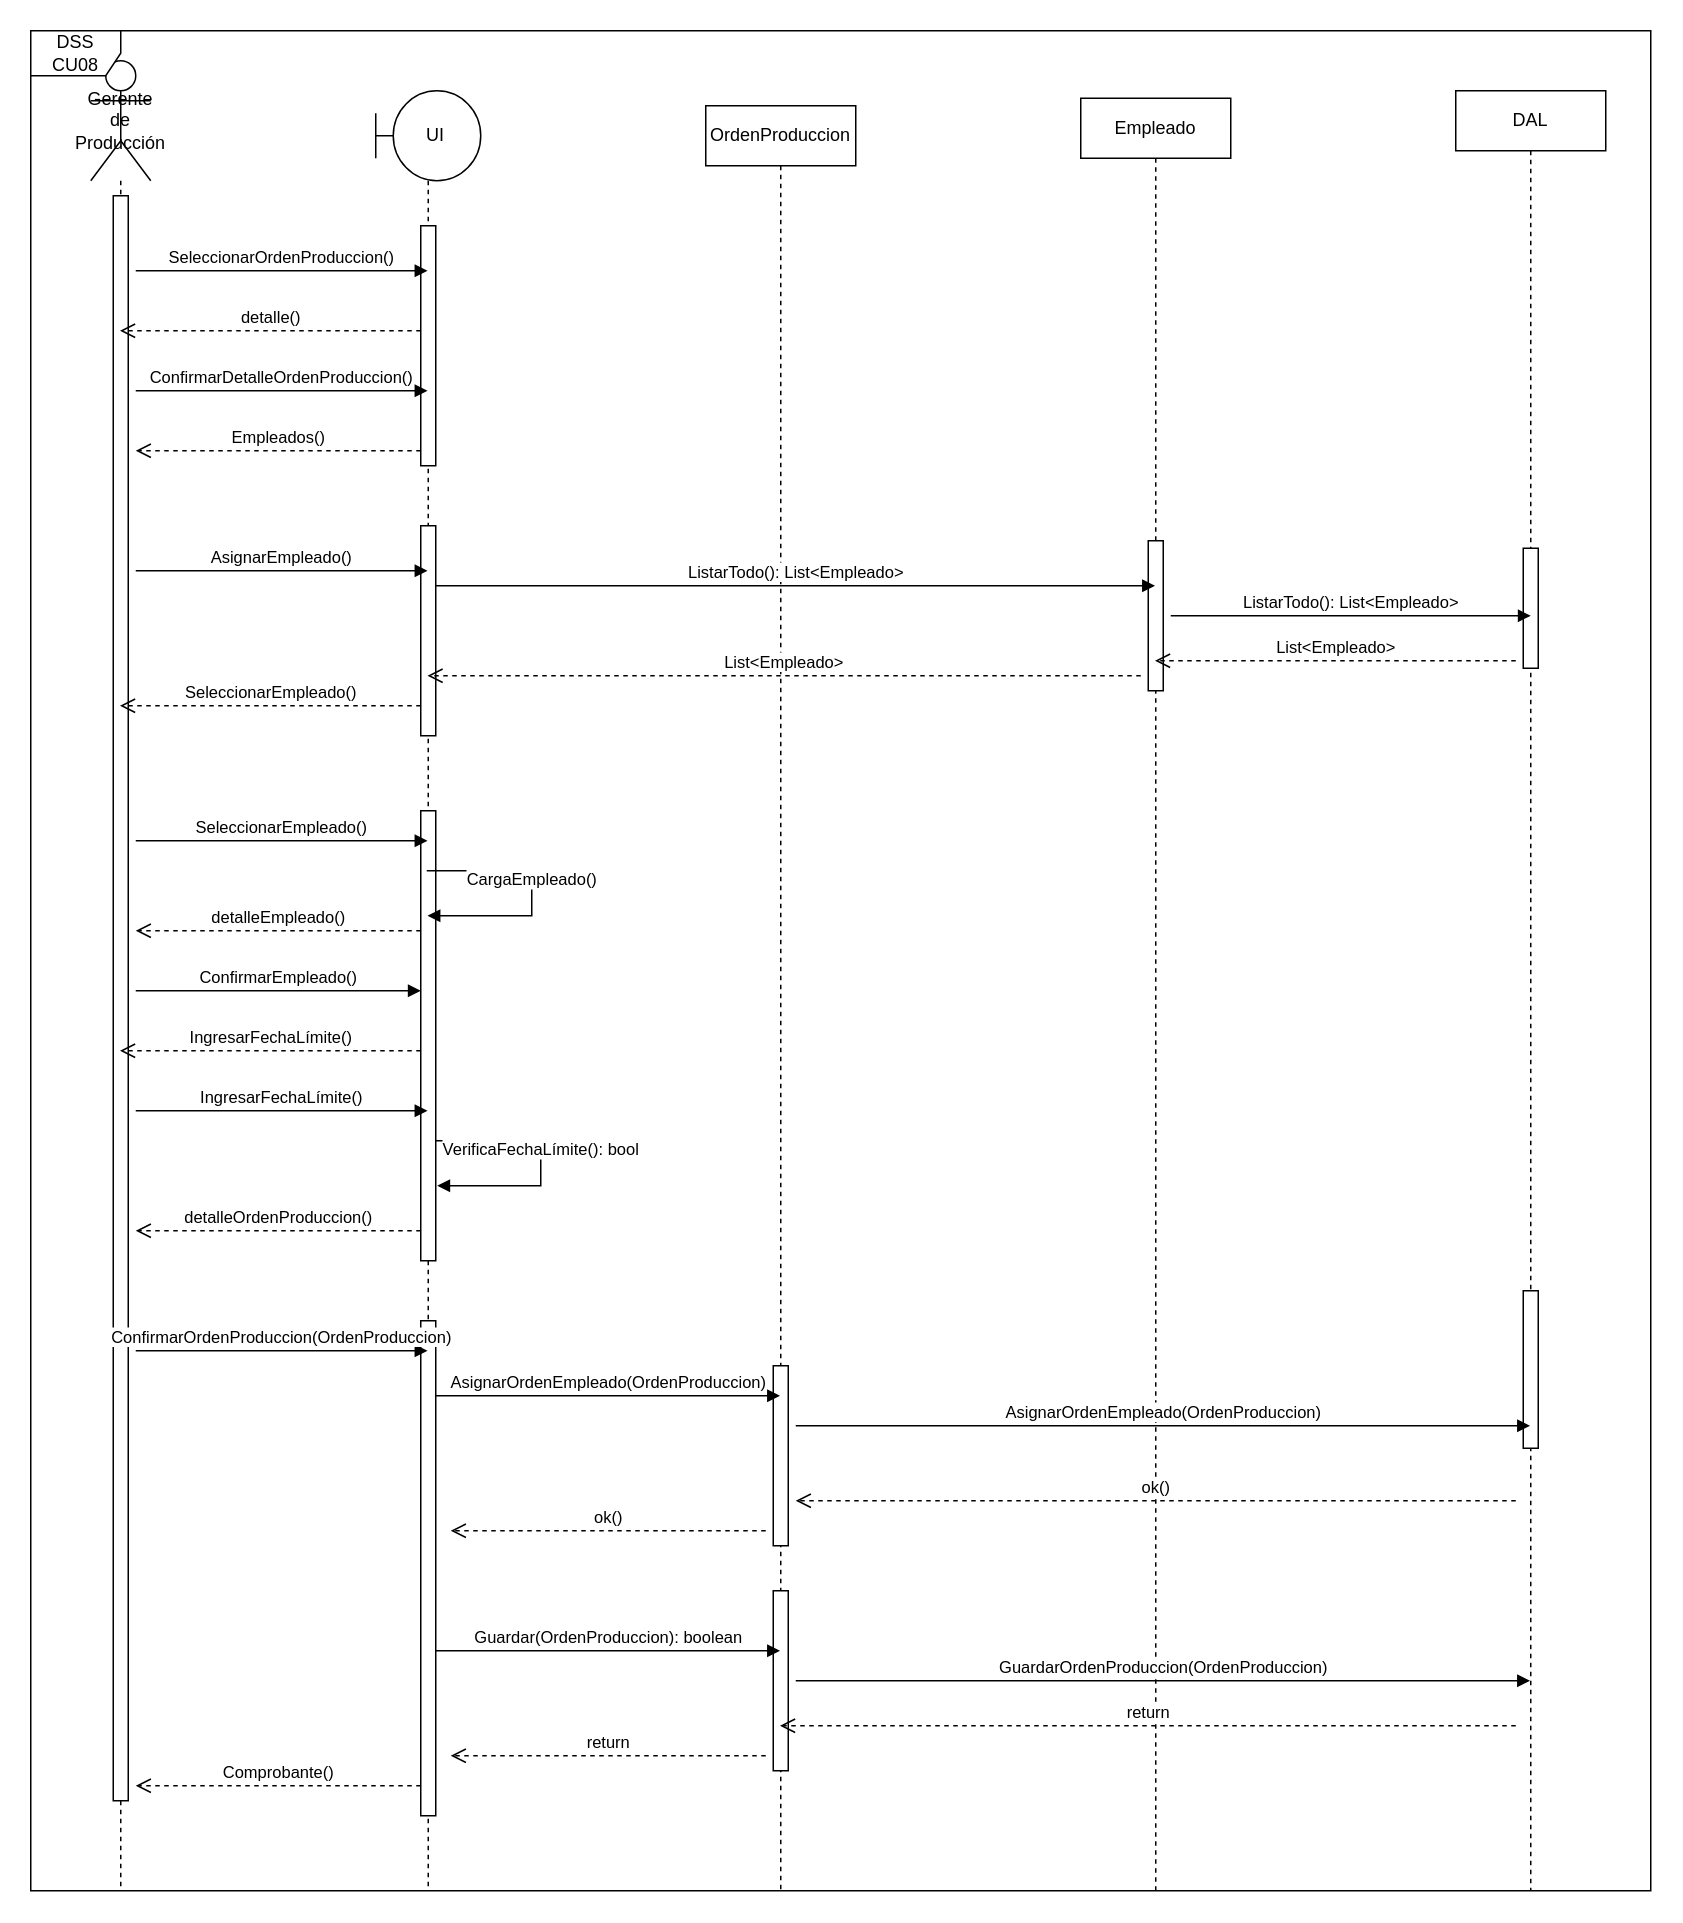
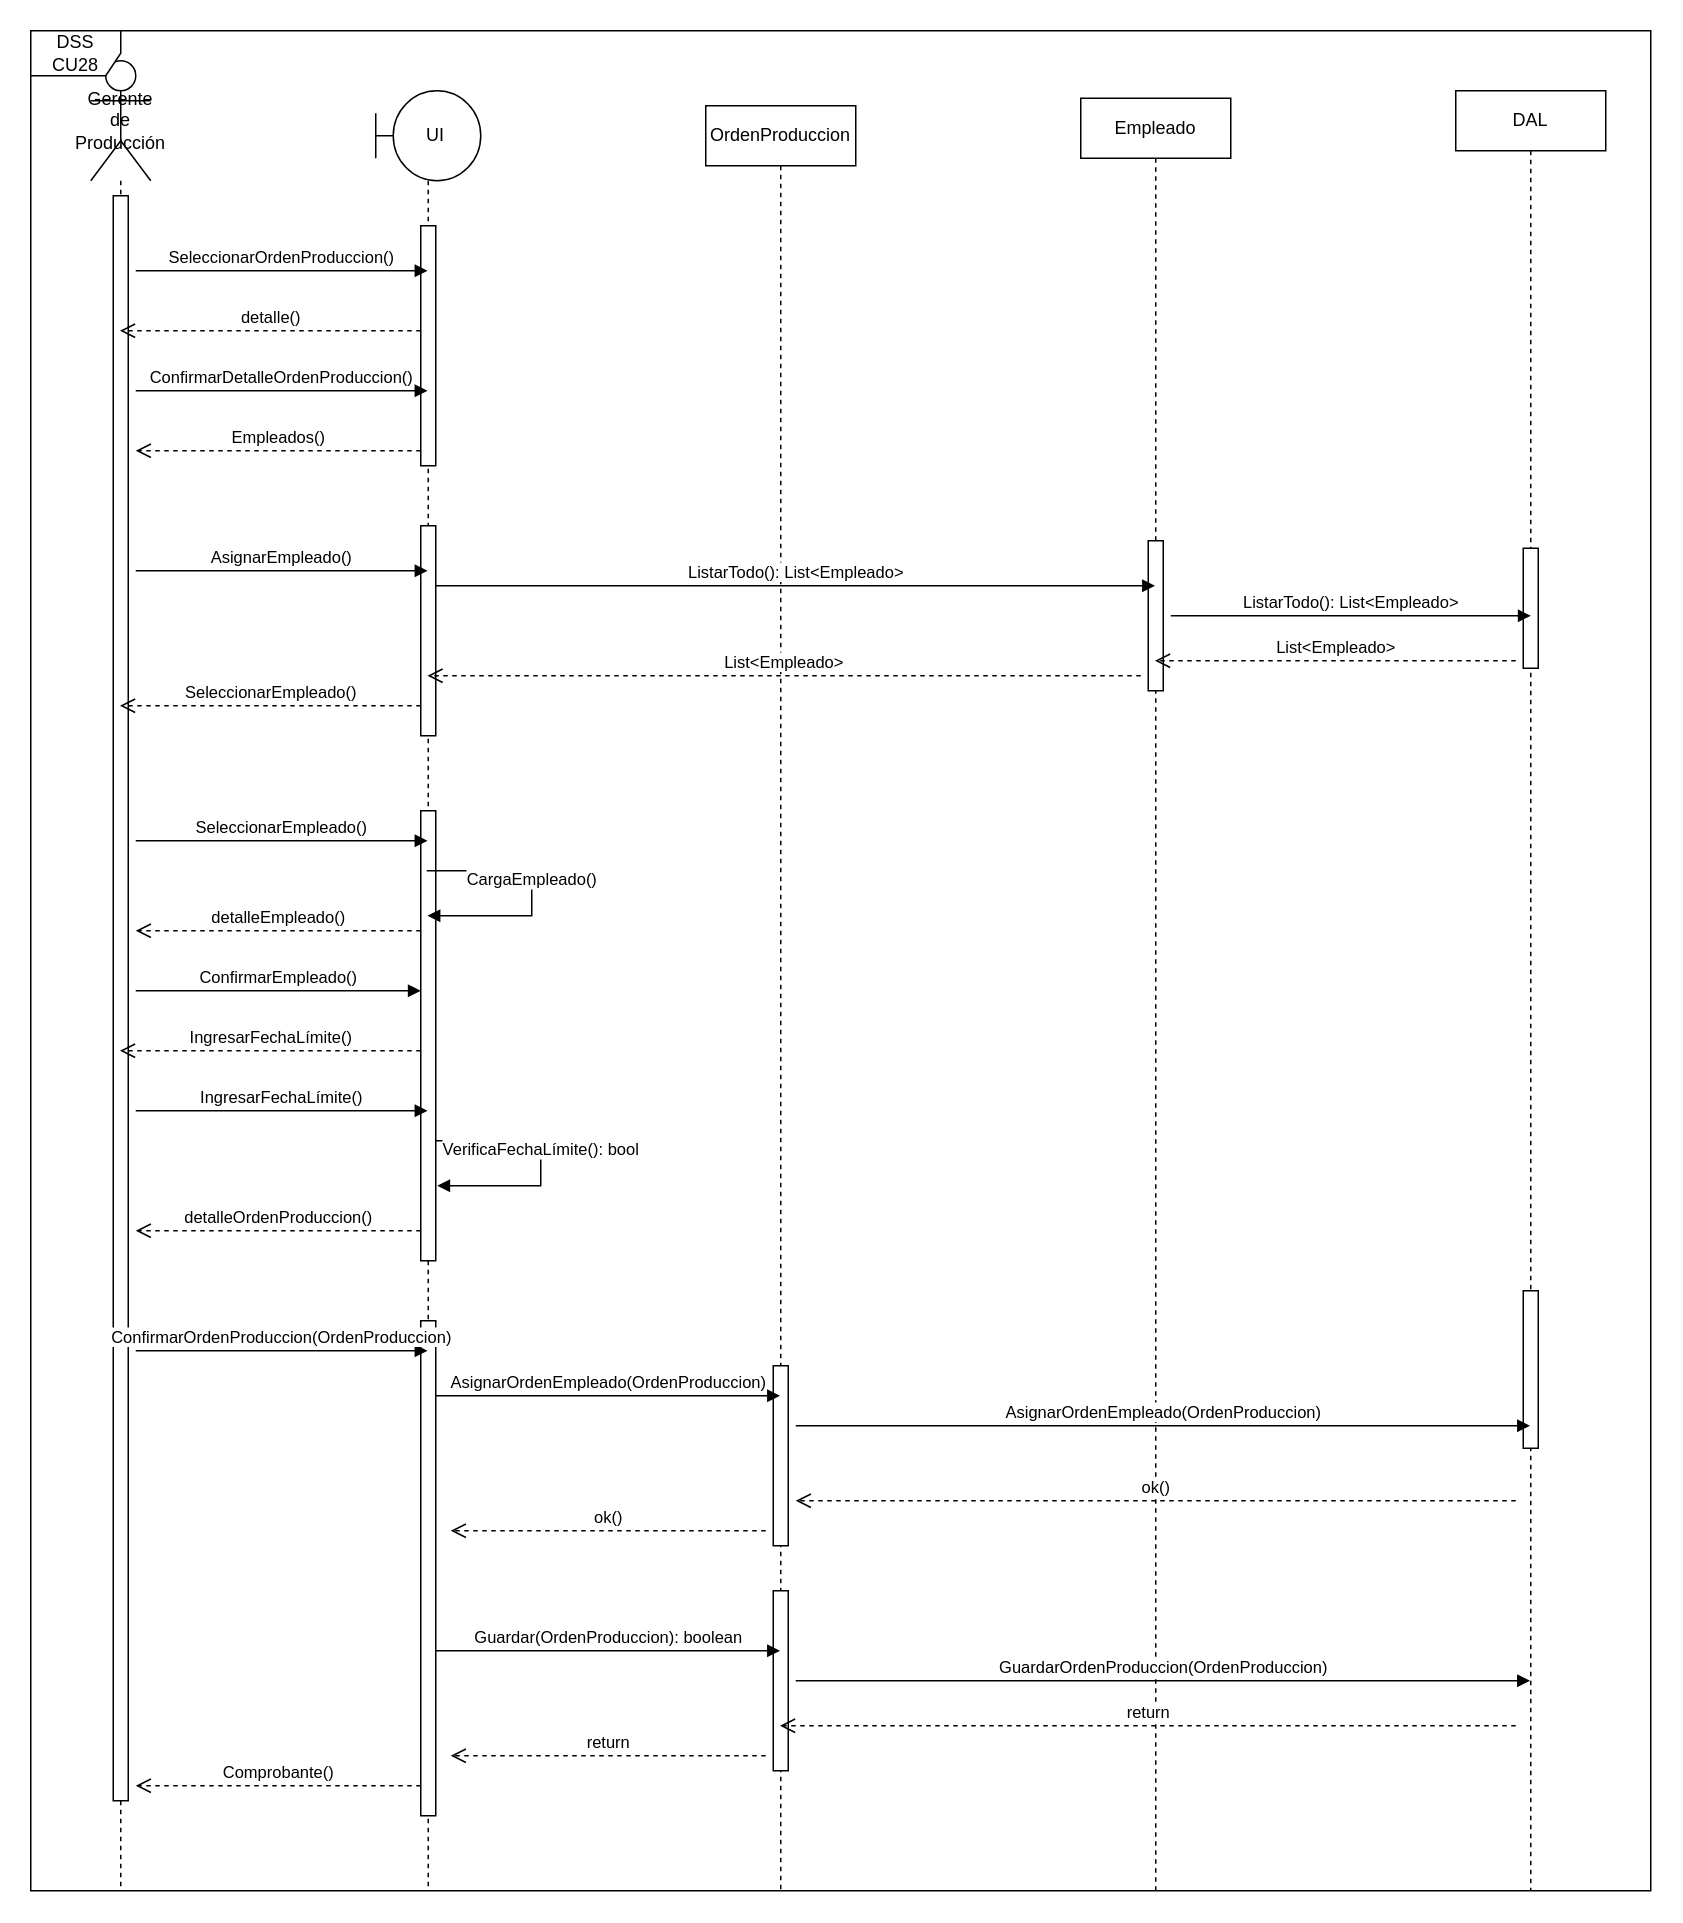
node "DSS CU08": label "DSS CU08" -> "DSS CU28"
